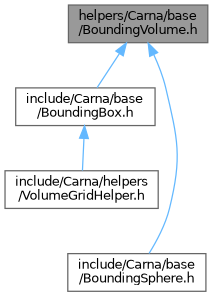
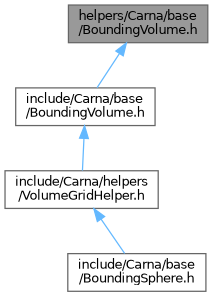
node "include/Carna/base /BoundingBox.h": label "include/Carna/base /BoundingBox.h" -> "include/Carna/base /BoundingVolume.h"
edge "include/Carna/base /BoundingSphere.h" -> "helpers/Carna/base /BoundingVolume.h": now "include/Carna/base /BoundingSphere.h" -> "include/Carna/helpers /VolumeGridHelper.h"
